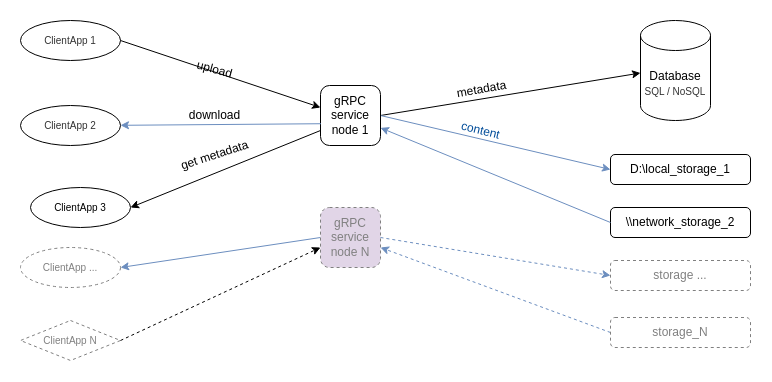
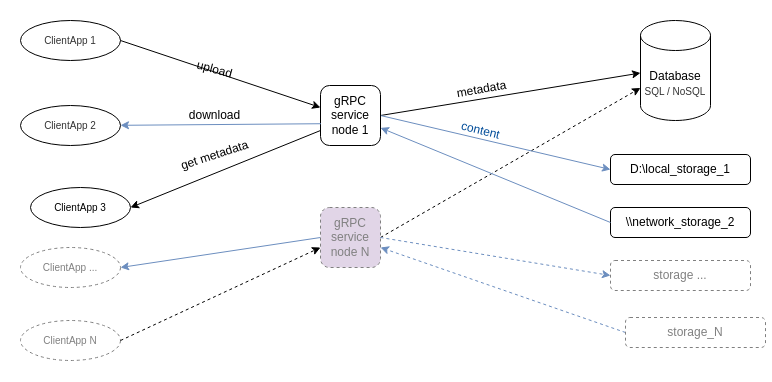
edge "gRPC service node N" -> "Database SQL / NoSQL": added
node "storage_N": moved (681, 333) -> (696, 333)
node "ClientApp N": shape diamond -> ellipse
